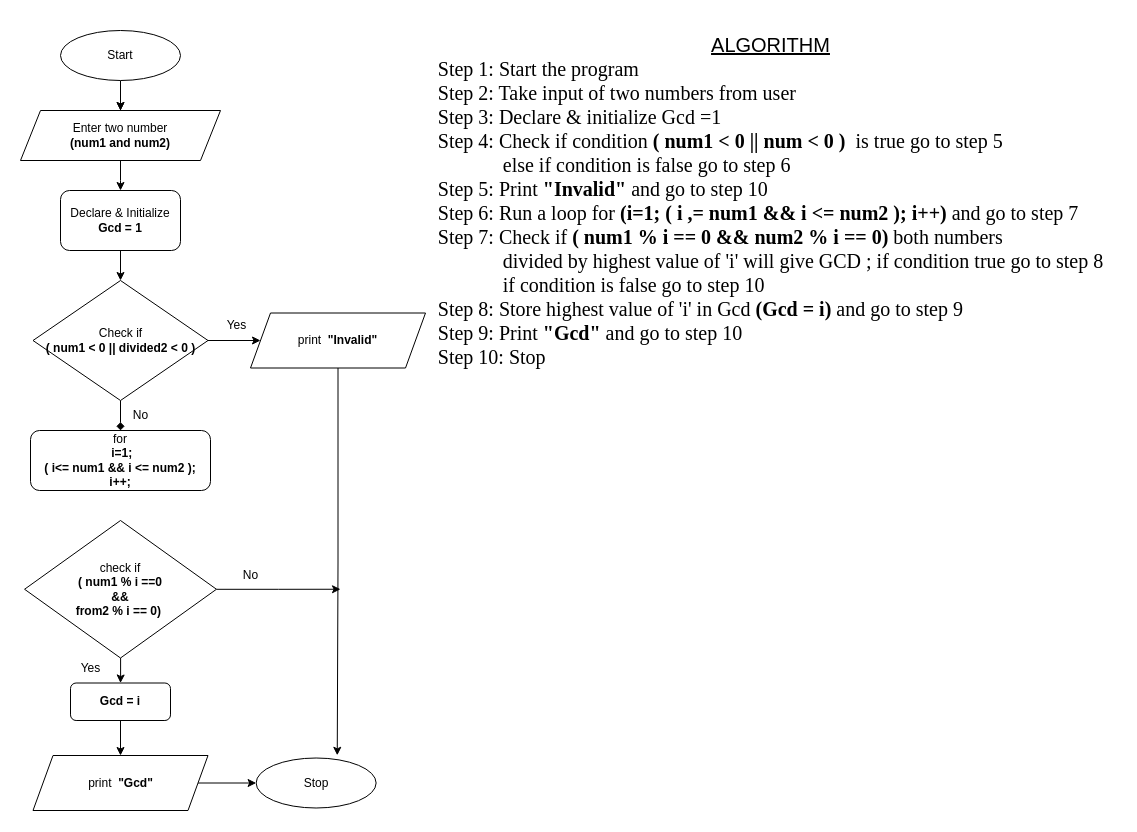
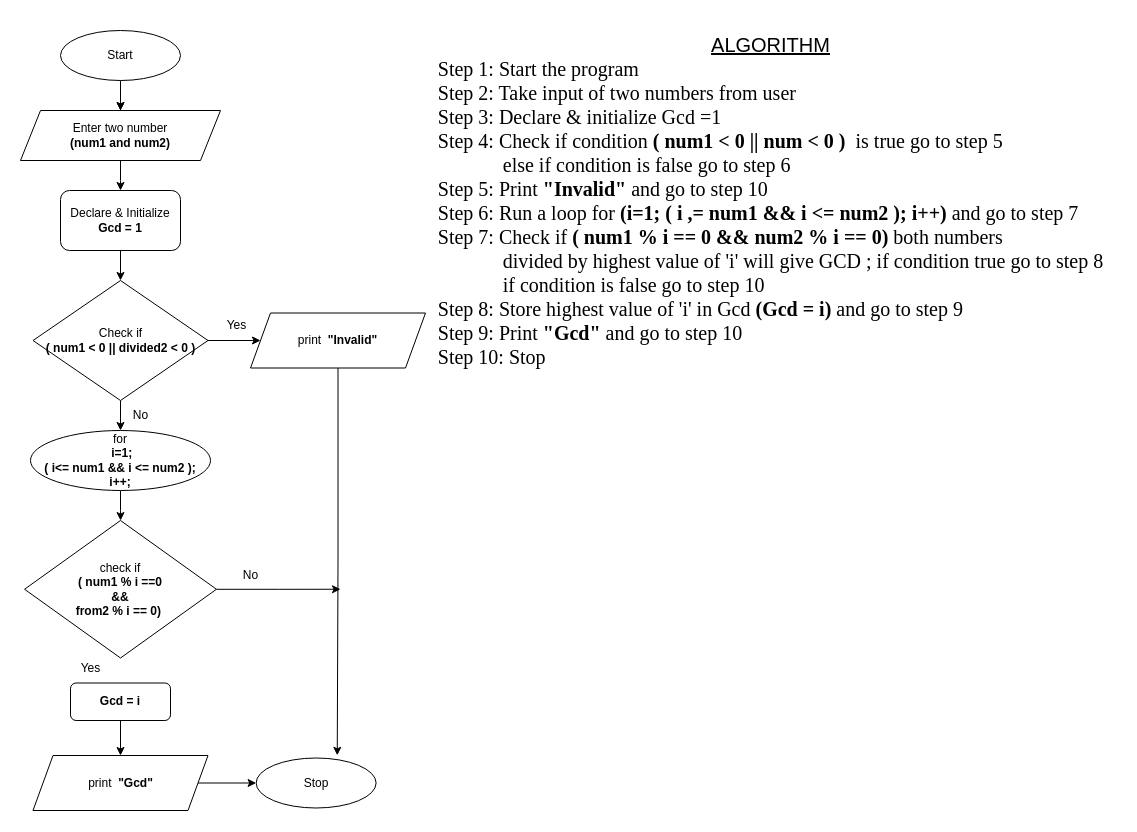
edge "Check if ( num1 < 0 || divided2 < 0 )" -> "for i=1; ( i<= num1 && i <= num2 ); i++;": arrowhead diamond -> classic
node "for i=1; ( i<= num1 && i <= num2 ); i++;": shape rounded rectangle -> ellipse
edge "for i=1; ( i<= num1 && i <= num2 ); i++;" -> "check if ( num1 % i ==0 && from2 % i == 0)": added
edge "check if ( num1 % i ==0 && from2 % i == 0)" -> "Gcd = i": removed
